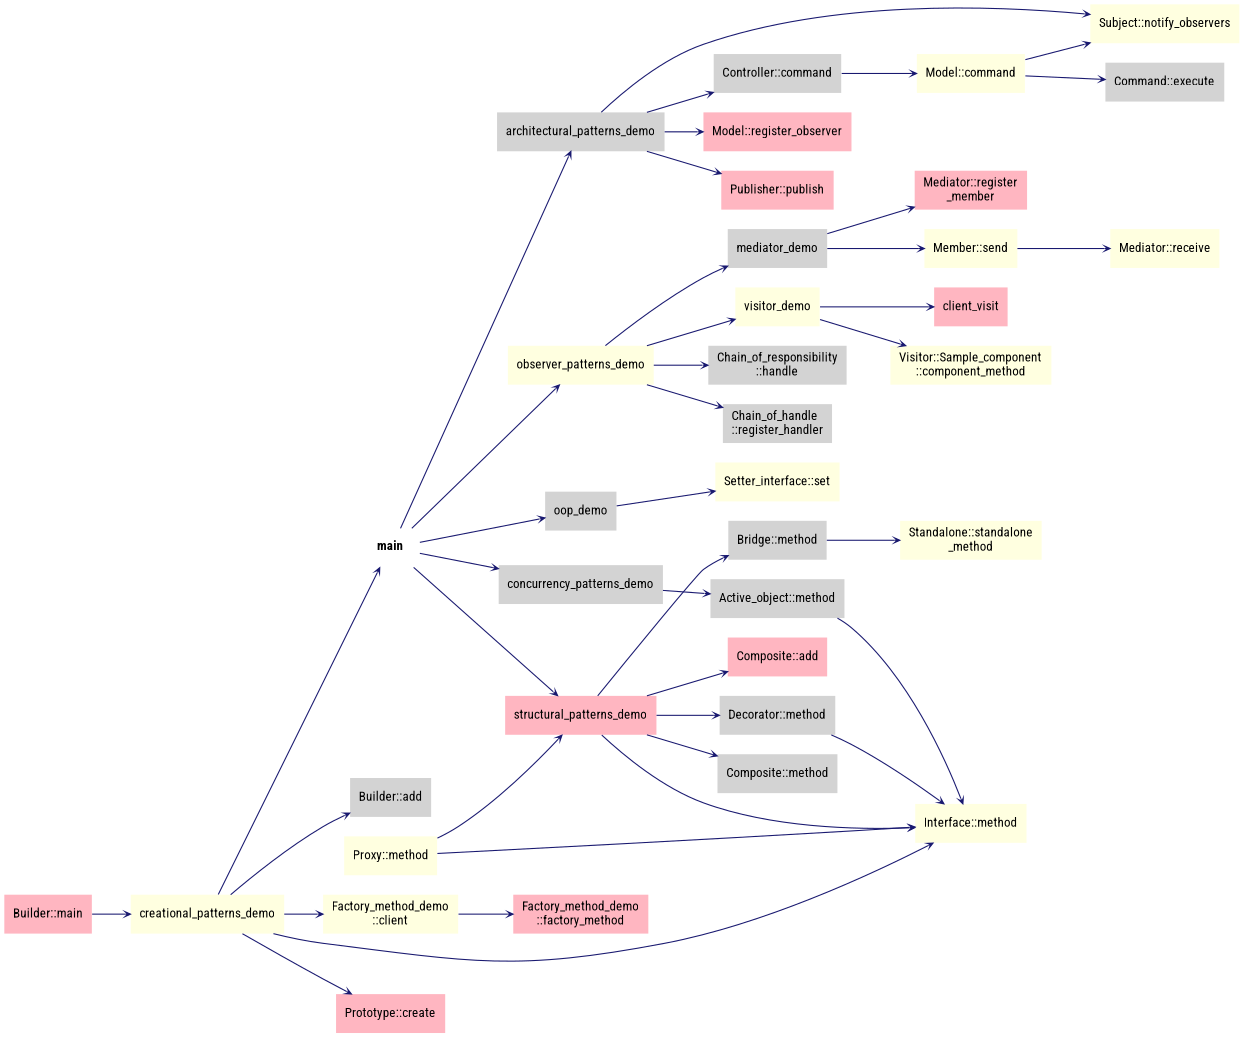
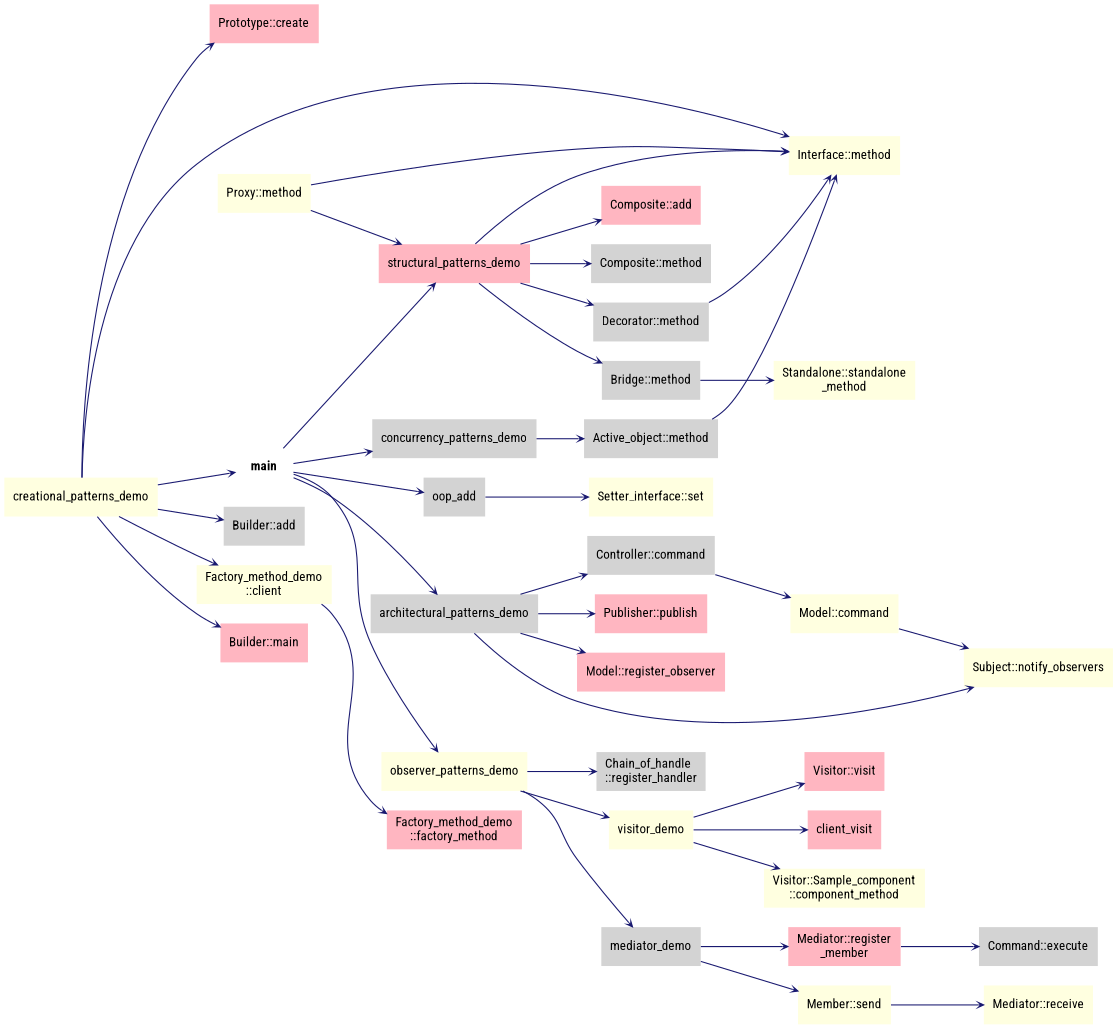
edge "Model::command" -> "Command::execute": now "Mediator::register _member" -> "Command::execute"
node "Chain_of_responsibility ::handle": removed
node "oop_demo": label "oop_demo" -> "oop_add"
node "Visitor::visit": added
edge "Builder::main" -> "creational_patterns_demo": reversed
